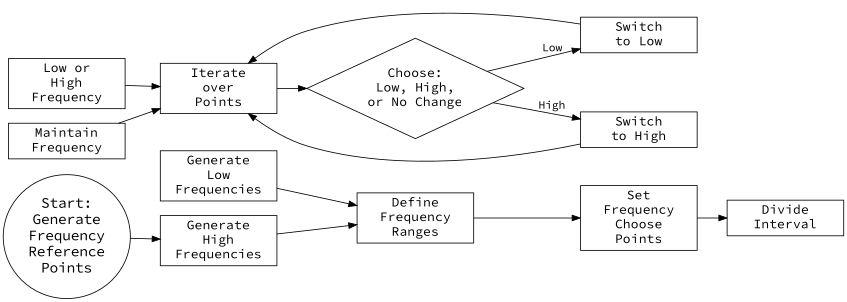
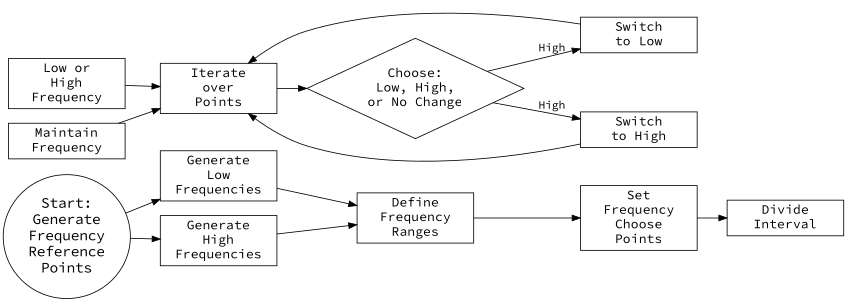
edge "Choose: Low, High, or No Change" -> "Switch to Low": label "Low" -> "High"
edge "Start: Generate Frequency Reference Points" -> "Generate Low Frequencies": added
